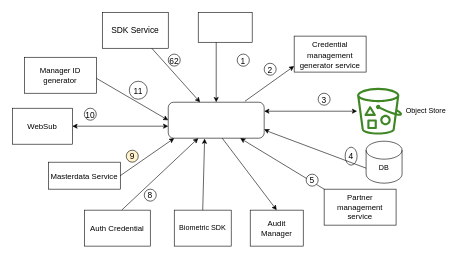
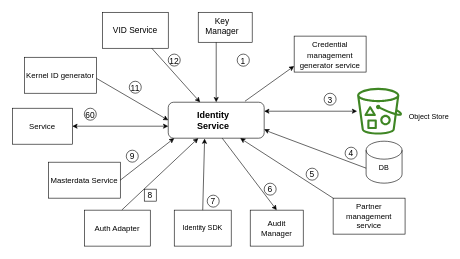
node "Key Manager": added
node "SDK Service": label "SDK Service" -> "VID Service"
node "62": label "62" -> "12"
node "2": removed
node "Manager ID generator": label "Manager ID generator" -> "Kernel ID generator"
node "11": size 18x18 -> 12x12
node "3": moved (324, 99) -> (330, 99)
node "Object Store": moved (426, 111) -> (429, 117)
node "10": label "10" -> "60"
node "Identity Service": added
node "WebSub": label "WebSub" -> "Service"
node "9": fillcolor #fff2cc -> #ffffff
node "4": size 12x18 -> 12x12
node "Masterdata Service": size 72x27 -> 72x36
node "5": moved (312, 180) -> (312, 174)
node "6": added
node "8": shape ellipse -> rectangle
node "7": added
node "Partner management service": moved (360, 207) -> (369, 216)
node "Auth Credential": label "Auth Credential" -> "Auth Adapter"
node "Biometric SDK": label "Biometric SDK" -> "Identity SDK"
